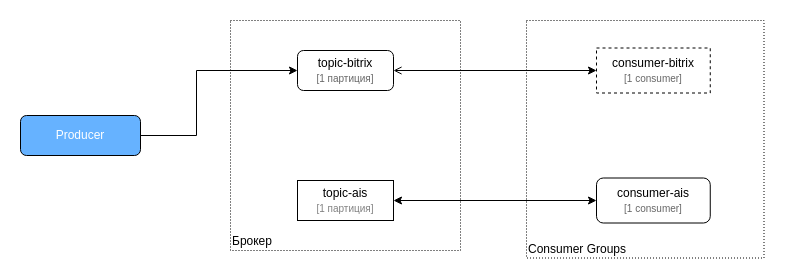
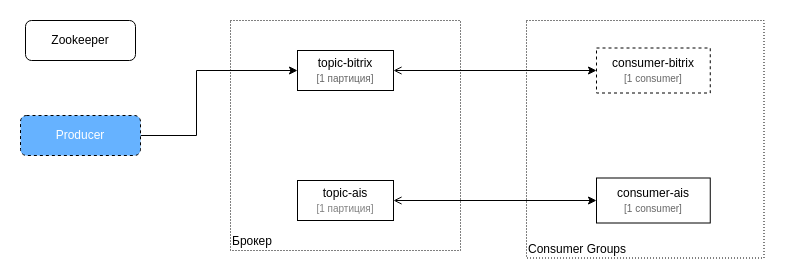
node "Zookeeper": added
node "topic-bitrix [1 партиция]": shape rounded rectangle -> rectangle
node "Producer": style solid -> dashed
edge "topic-ais [1 партиция]" -- "consumer-ais [1 consumer]": arrowhead classic -> open
node "consumer-ais [1 consumer]": shape rounded rectangle -> rectangle
